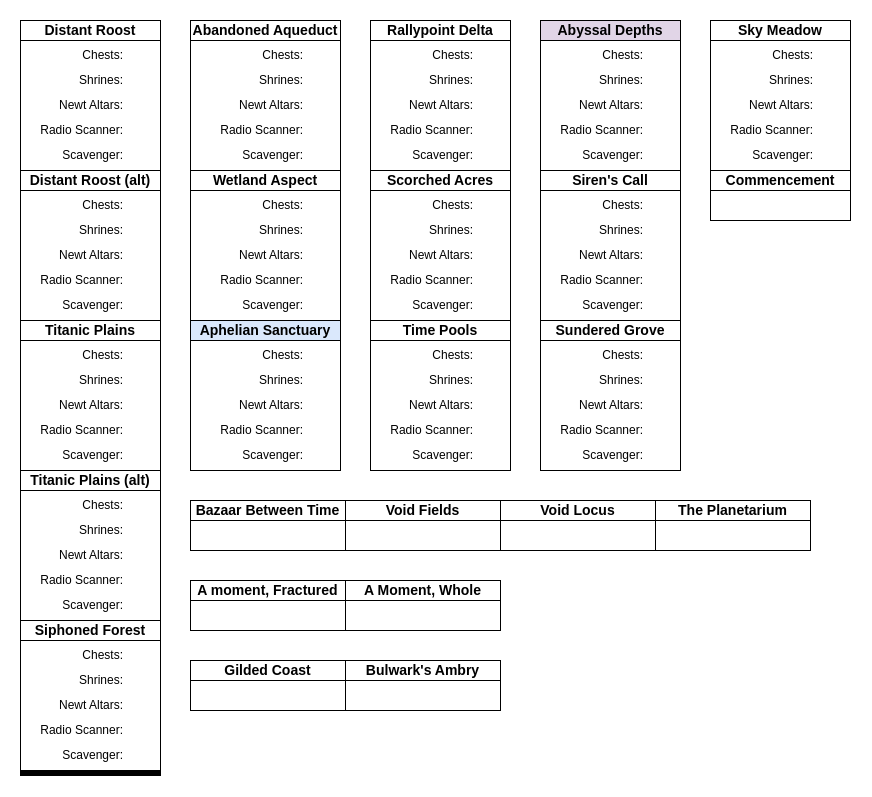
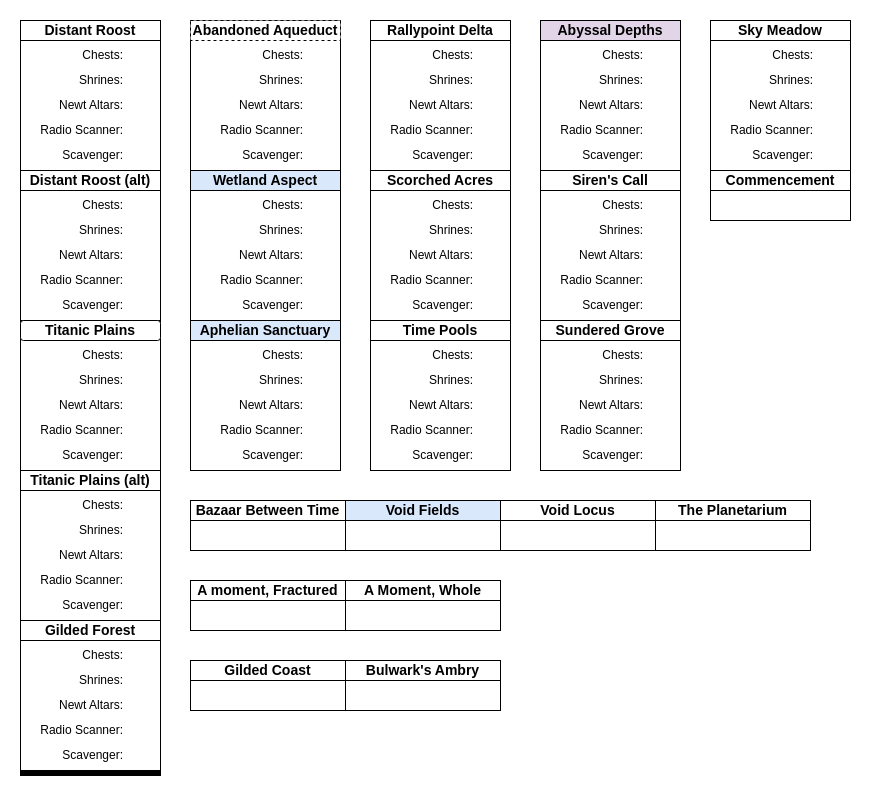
node "Abandoned Aqueduct": style solid -> dashed
node "Wetland Aspect": fillcolor #ffffff -> #dae8fc
node "Titanic Plains": shape rectangle -> rounded rectangle
node "Void Fields": fillcolor #ffffff -> #dae8fc
node "Siphoned Forest": label "Siphoned Forest" -> "Gilded Forest"
